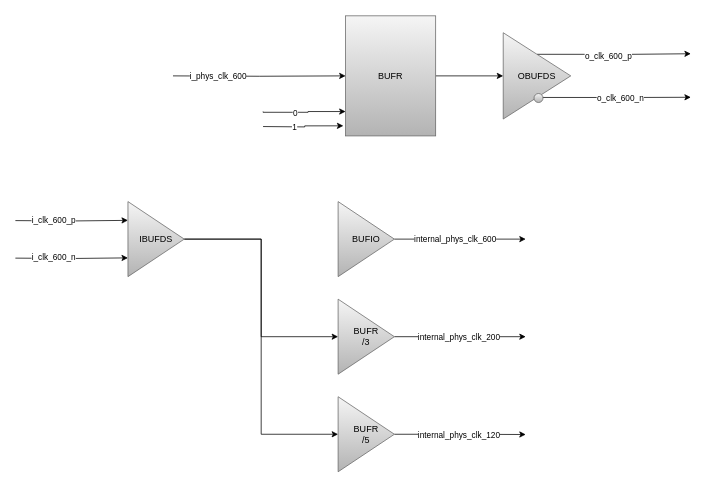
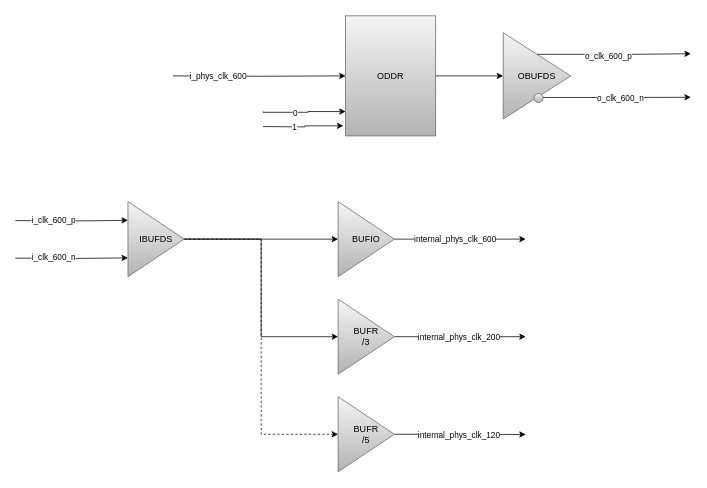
node "BUFR": label "BUFR" -> "ODDR"
edge "IBUFDS" -> "BUFIO": added
edge "IBUFDS" -> "BUFR /5": style solid -> dashed
